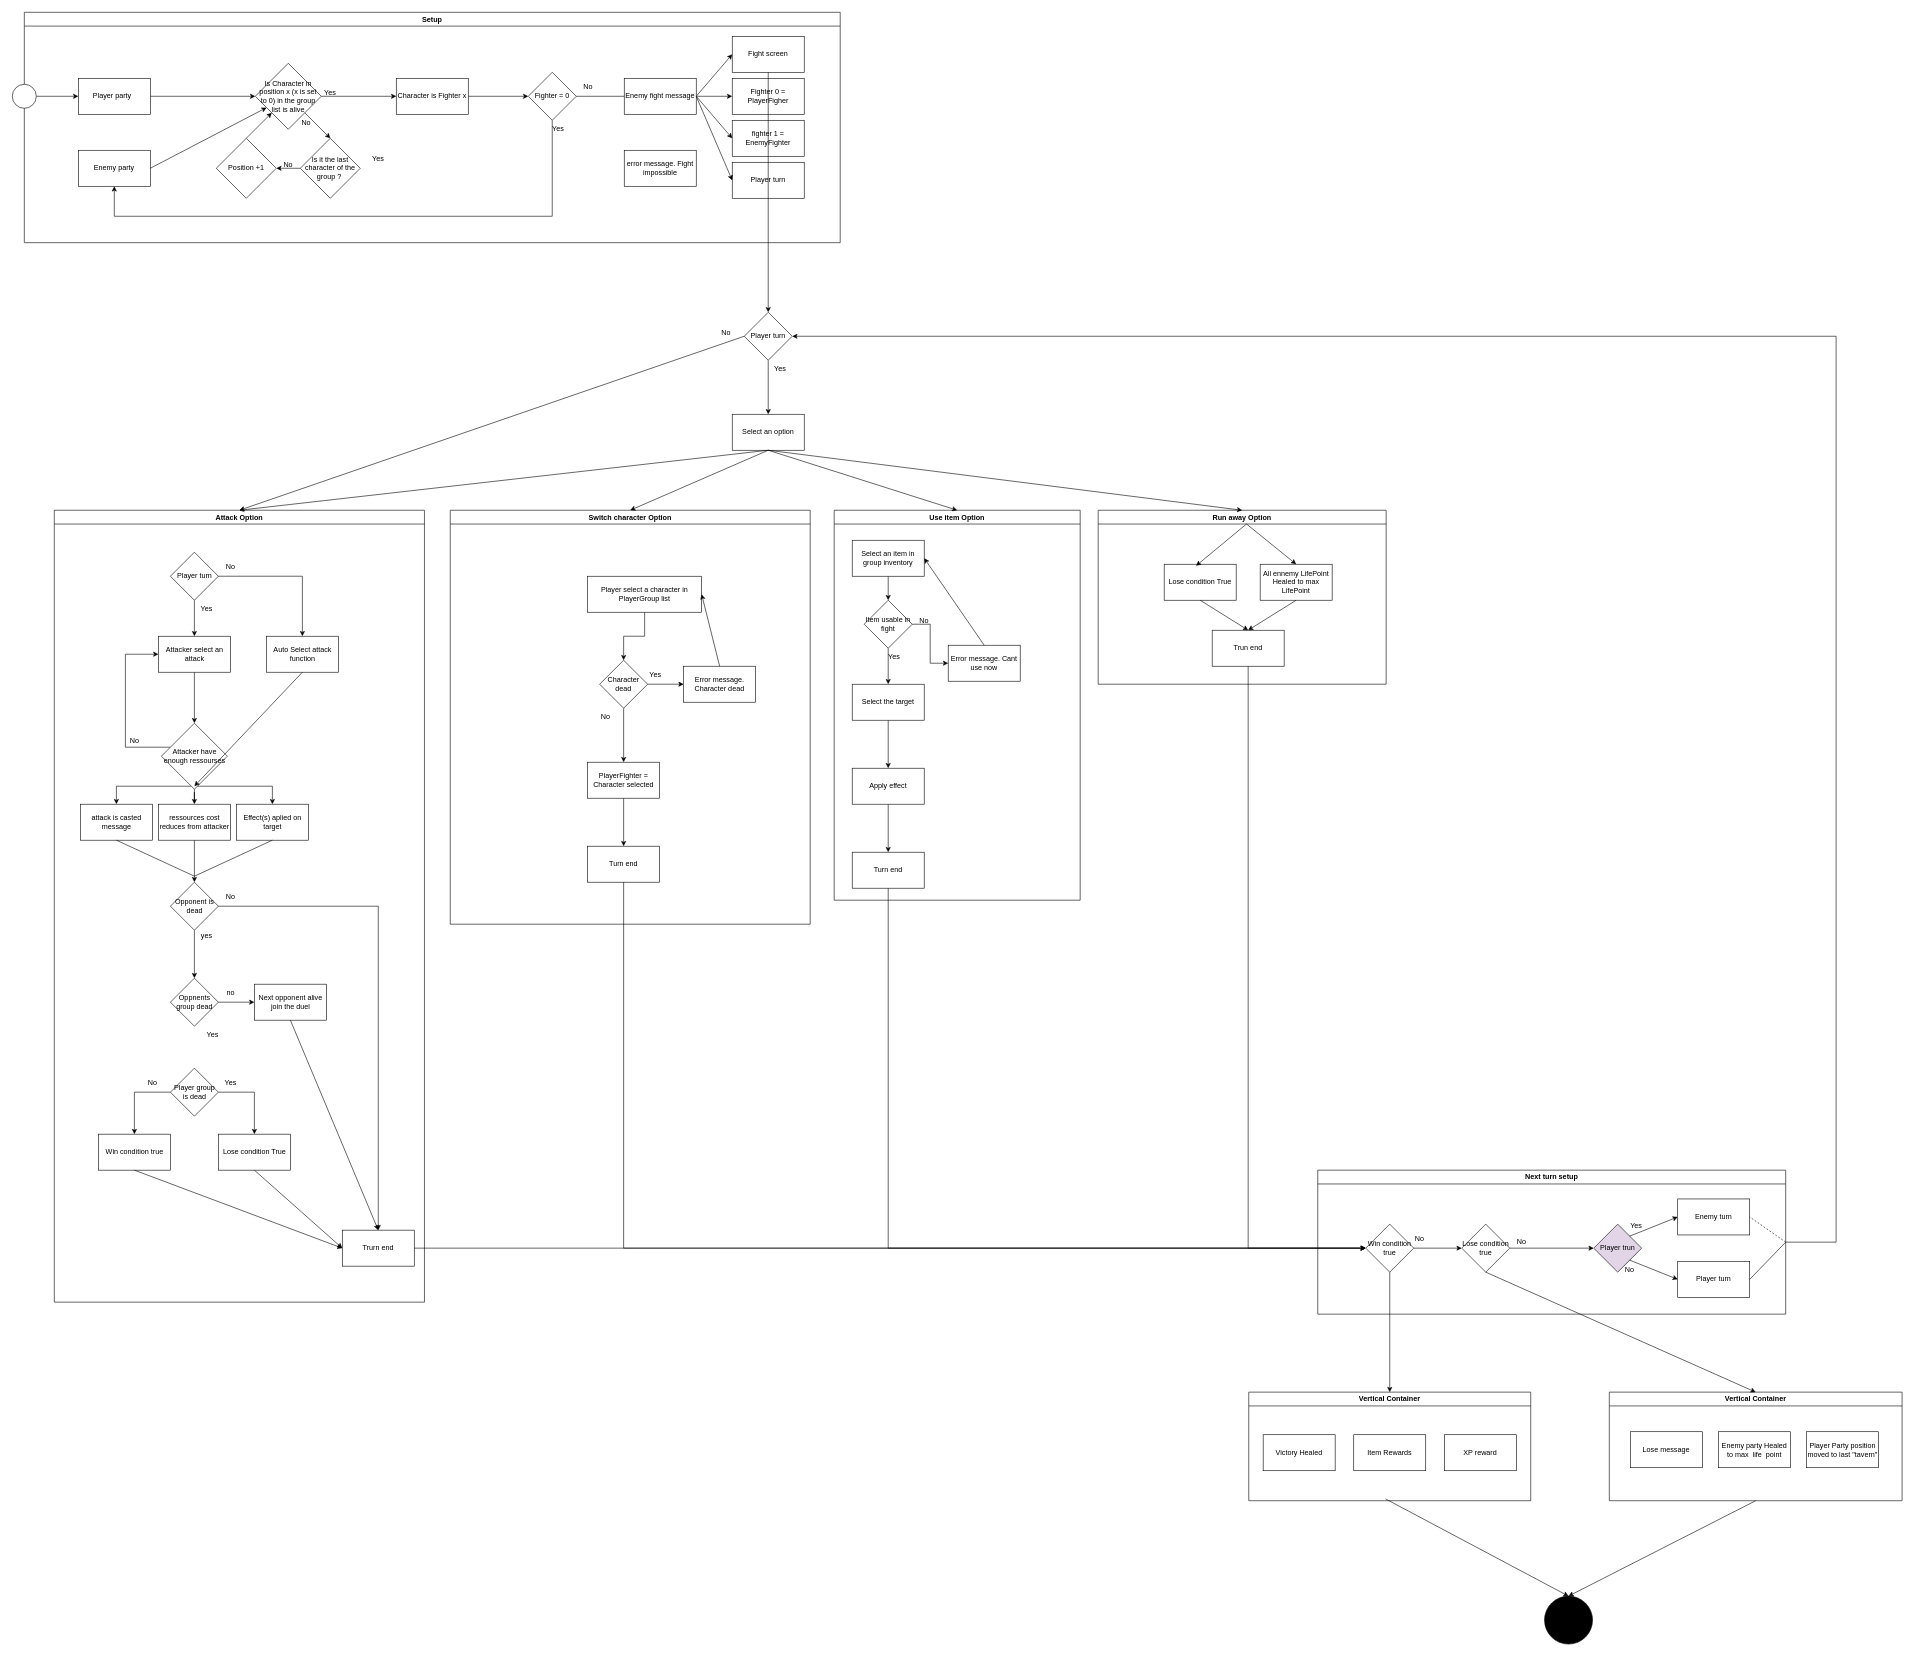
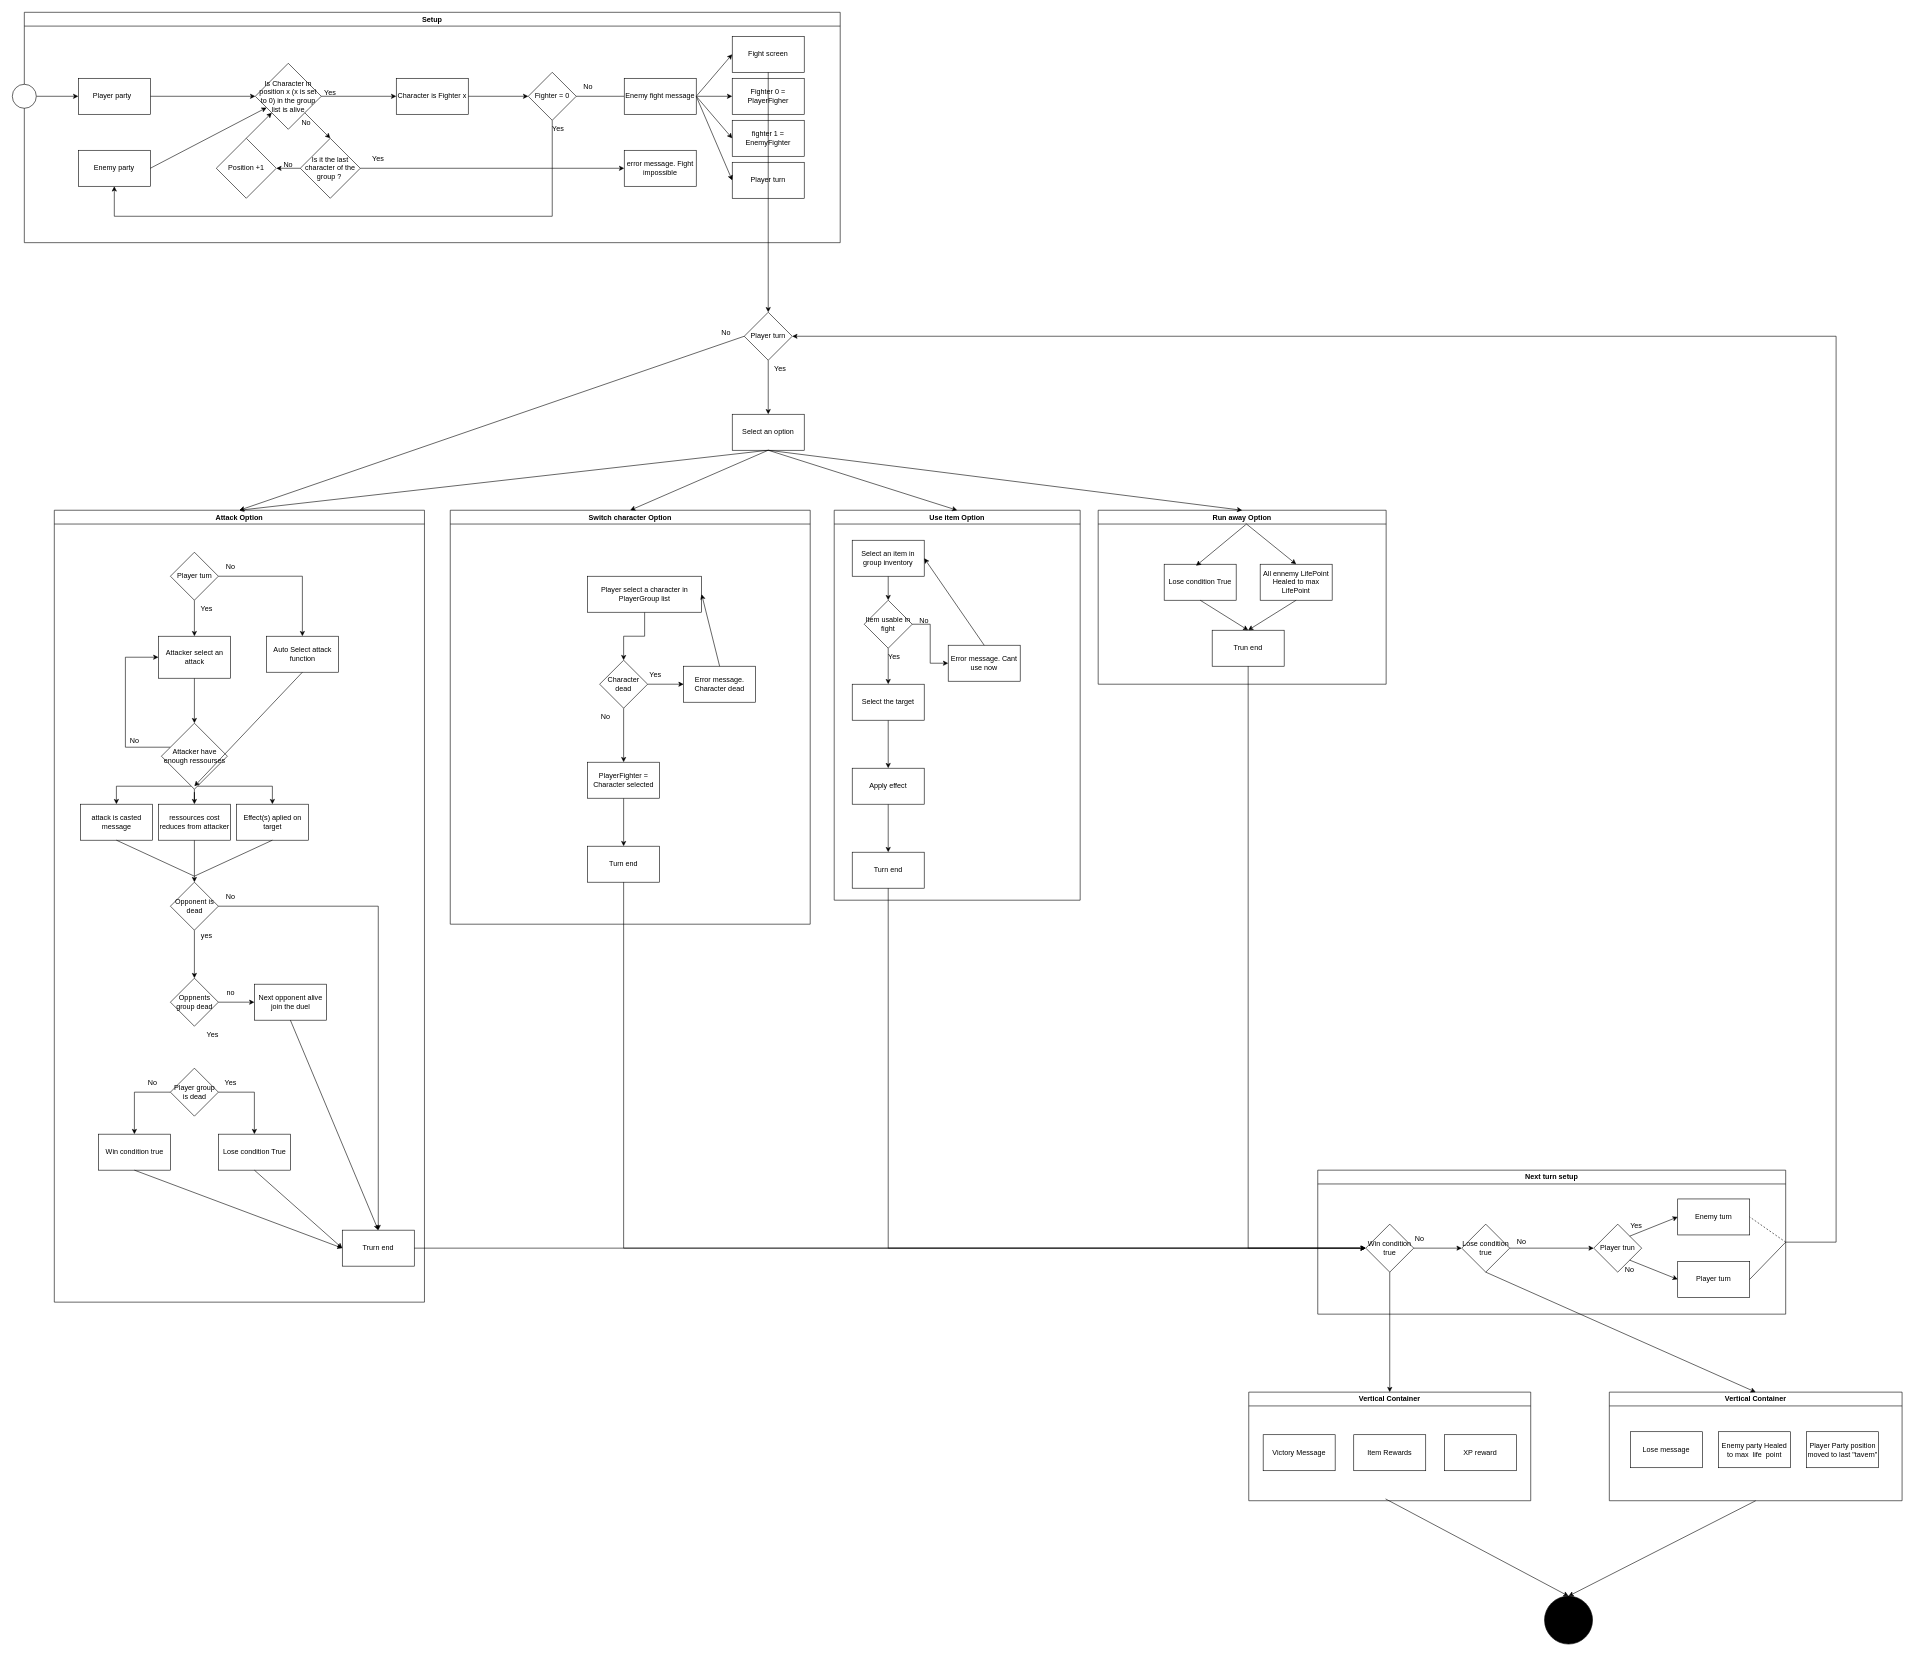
edge "Is it the last character of the group ?" -> "error message. Fight impossible": added
node "Attacker select an attack": size 72x36 -> 72x42
node "Player trun": fillcolor #e1d5e7 -> #ffffff
node "Victory Healed": label "Victory Healed" -> "Victory Message"
